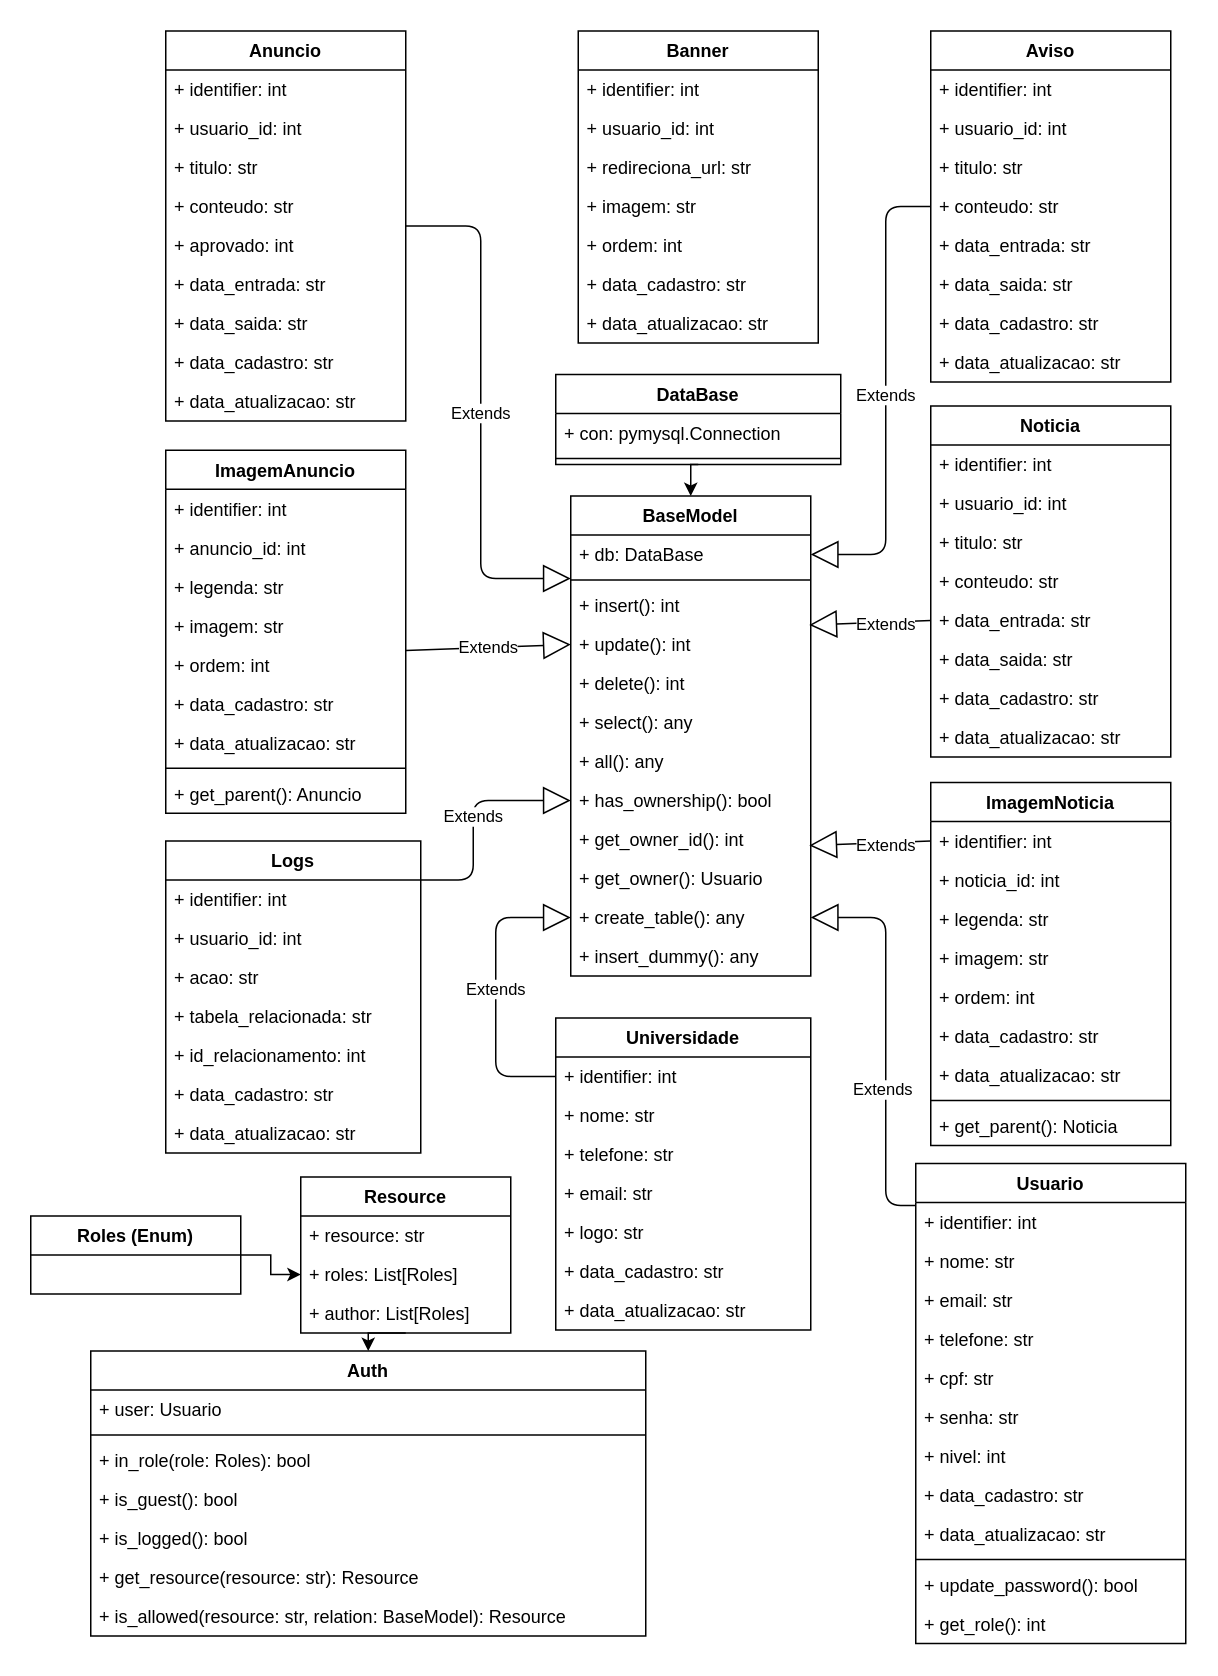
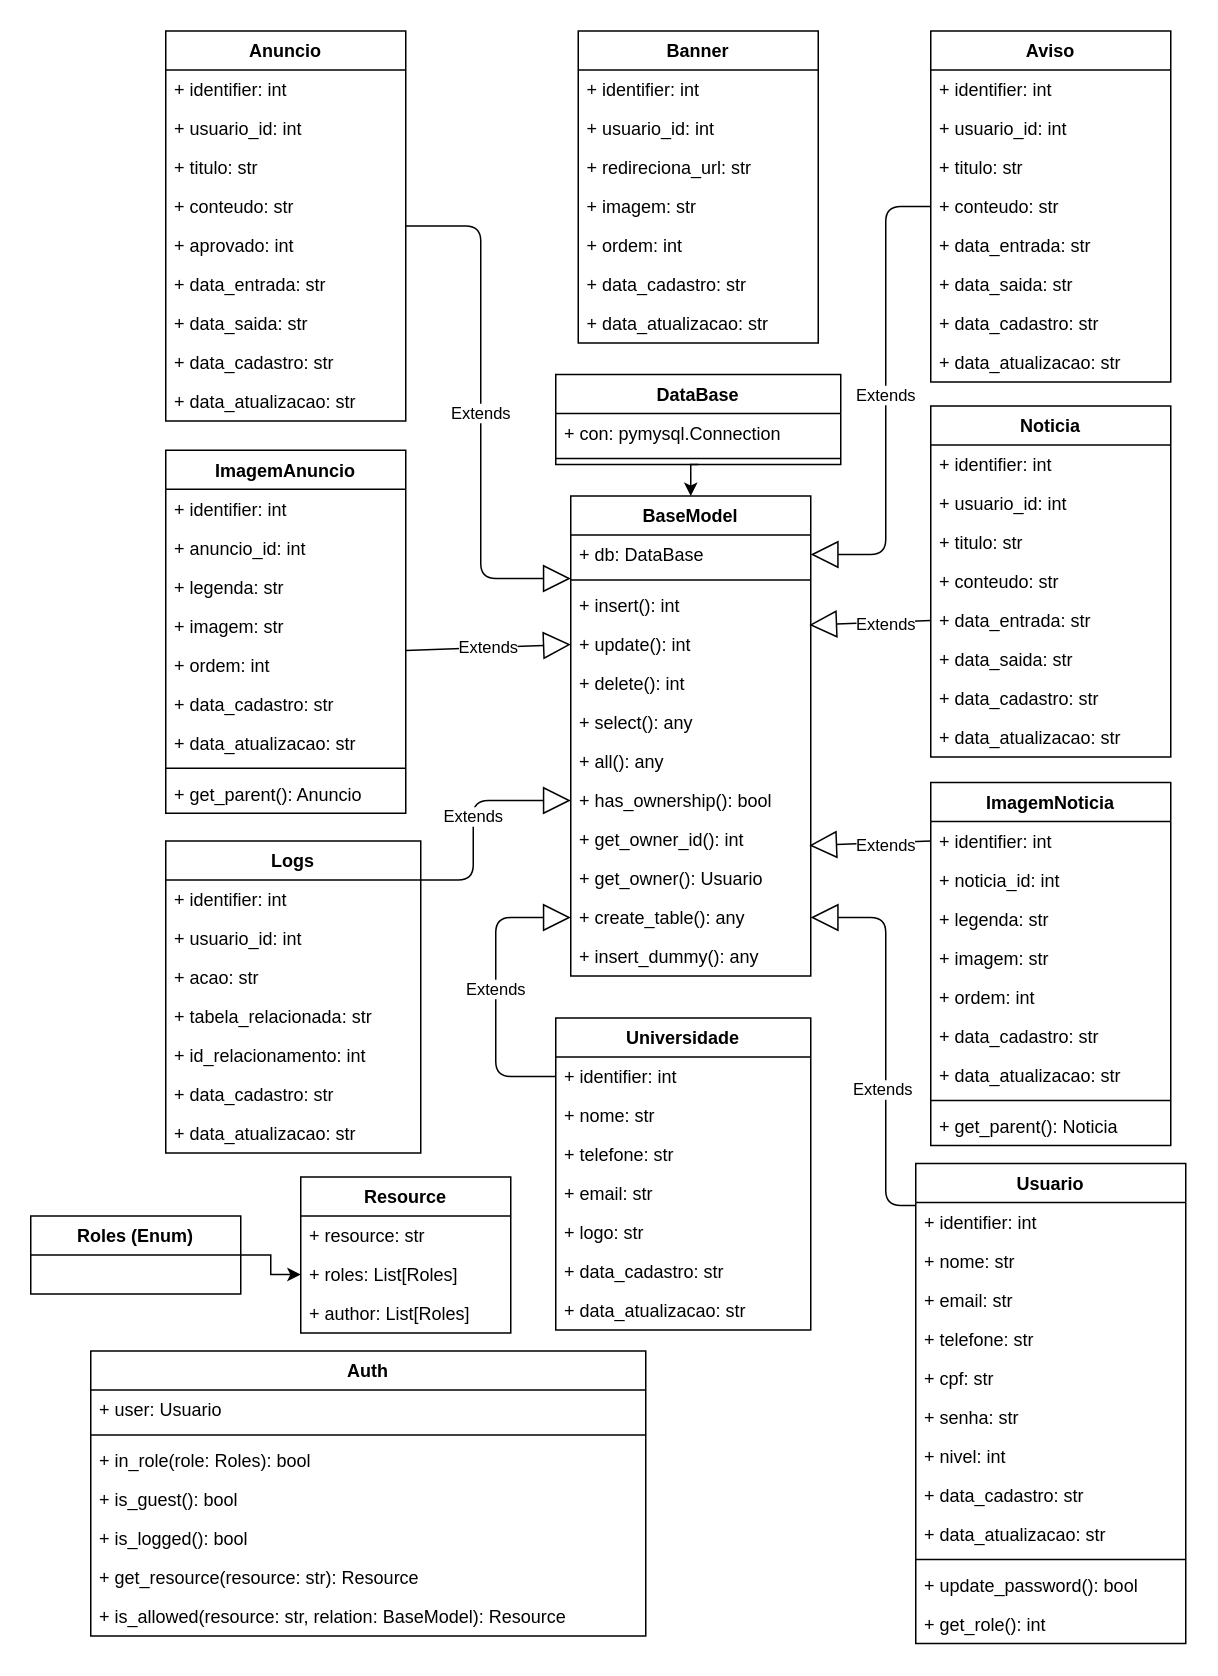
edge "Resource" -> "Auth": removed
